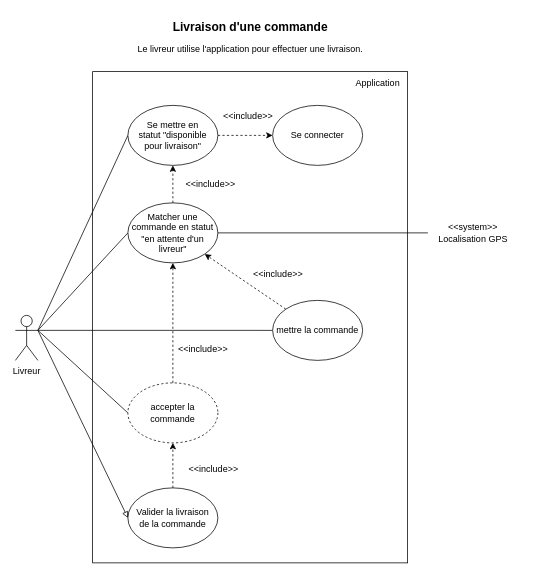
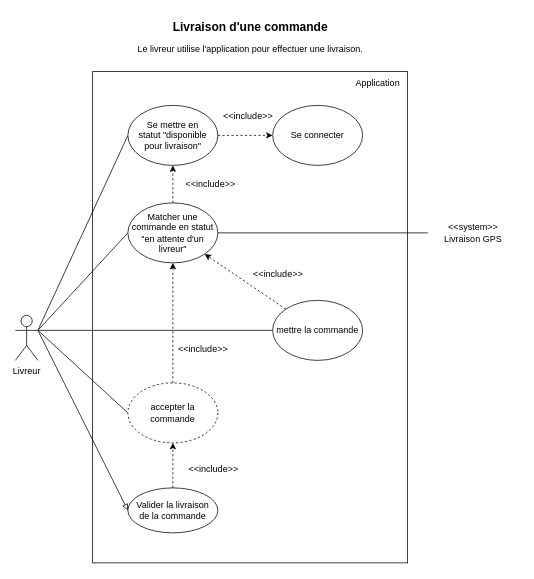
node "<<system>> Localisation GPS": label "<<system>> Localisation GPS" -> "<<system>> Livraison GPS"
node "Valider la livraison de la commande": size 90x60 -> 90x45
